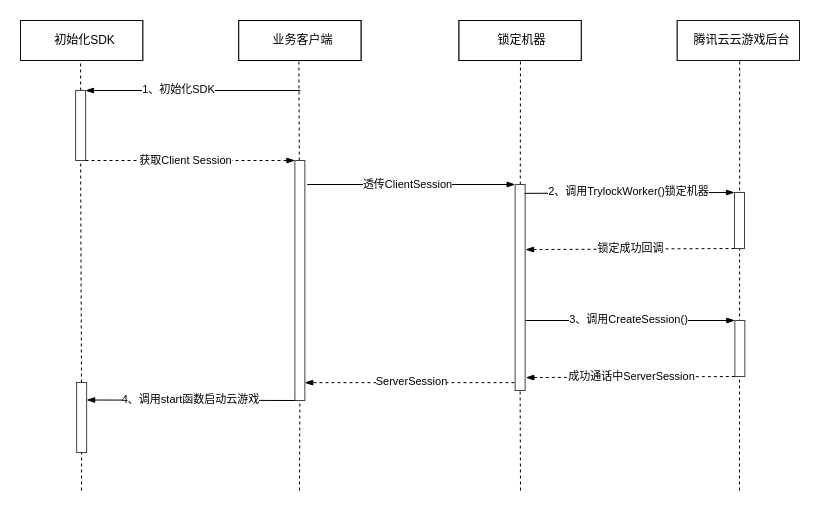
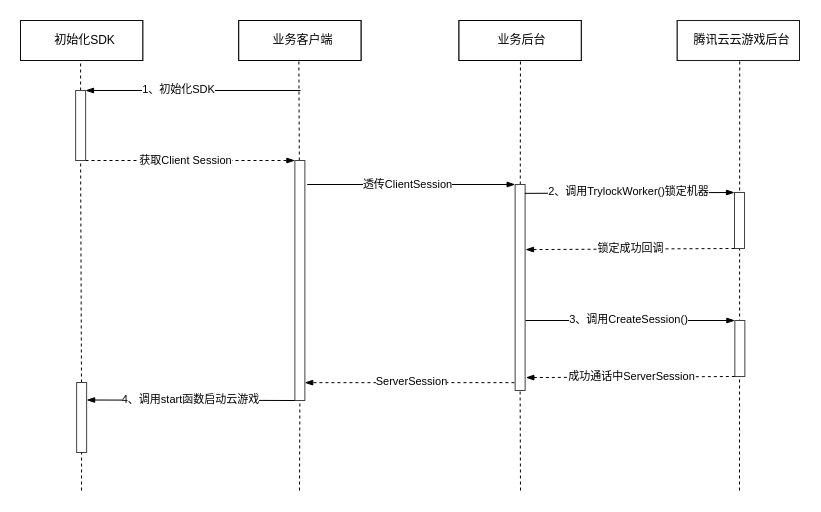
node "锁定机器": label "锁定机器" -> "业务后台"
